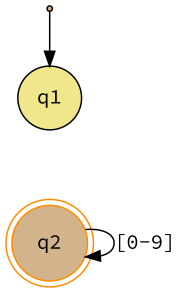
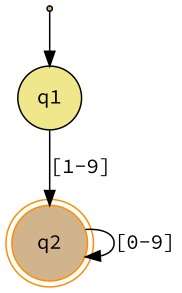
edge "q1" -> "q2": added, label "[1-9]"
